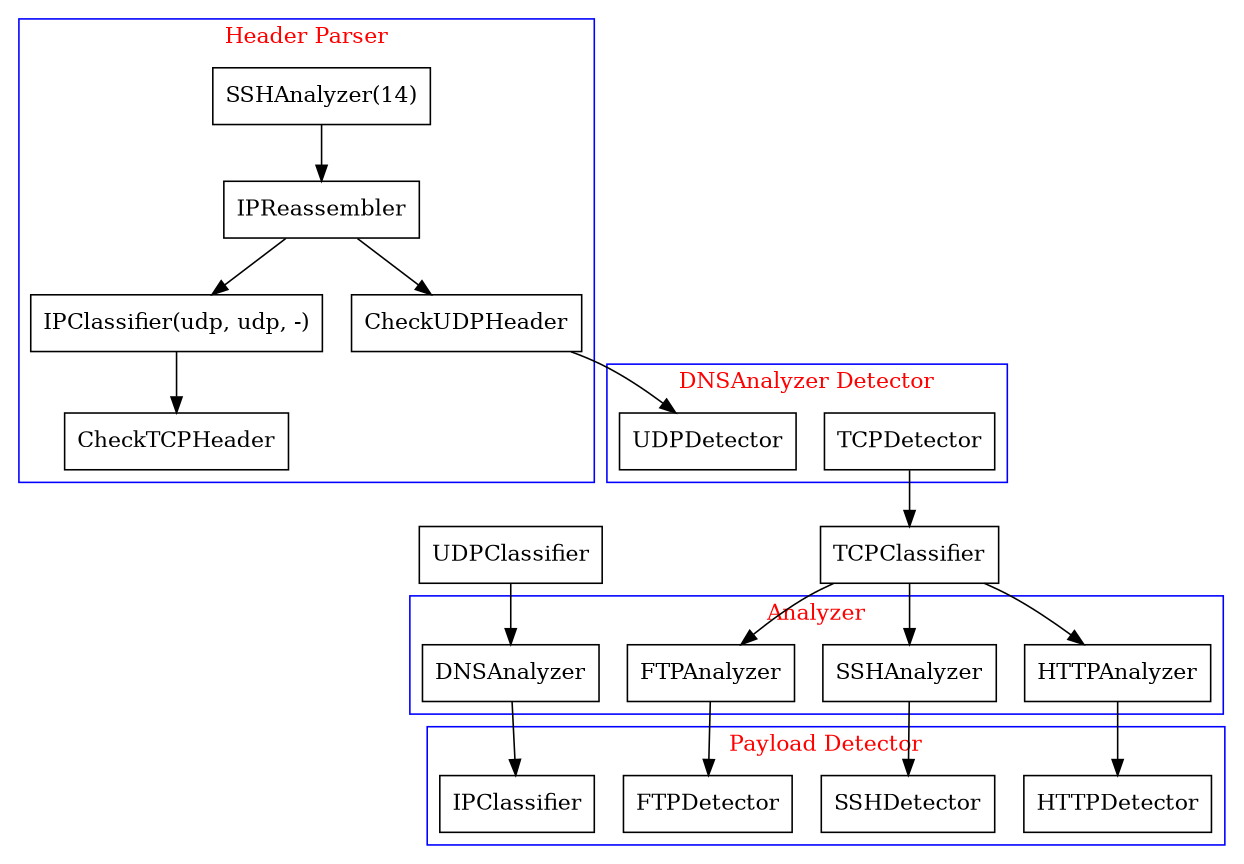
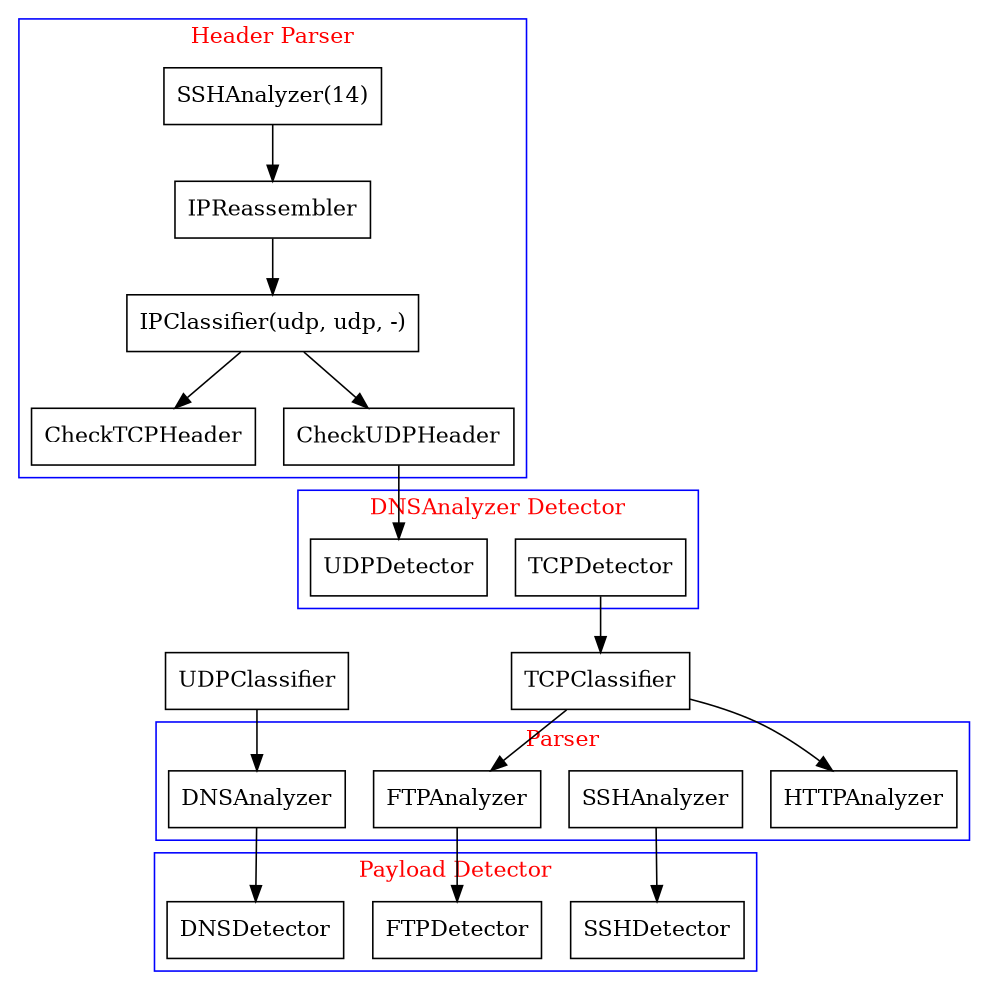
edge "IPReassembler" -> "CheckUDPHeader": now "IPClassifier(udp, udp, -)" -> "CheckUDPHeader"
edge "TCPClassifier" -> "SSHAnalyzer": removed
cluster "Analyzer": label "Analyzer" -> "Parser"
node "IPClassifier": label "IPClassifier" -> "DNSDetector"
node "HTTPDetector": removed
